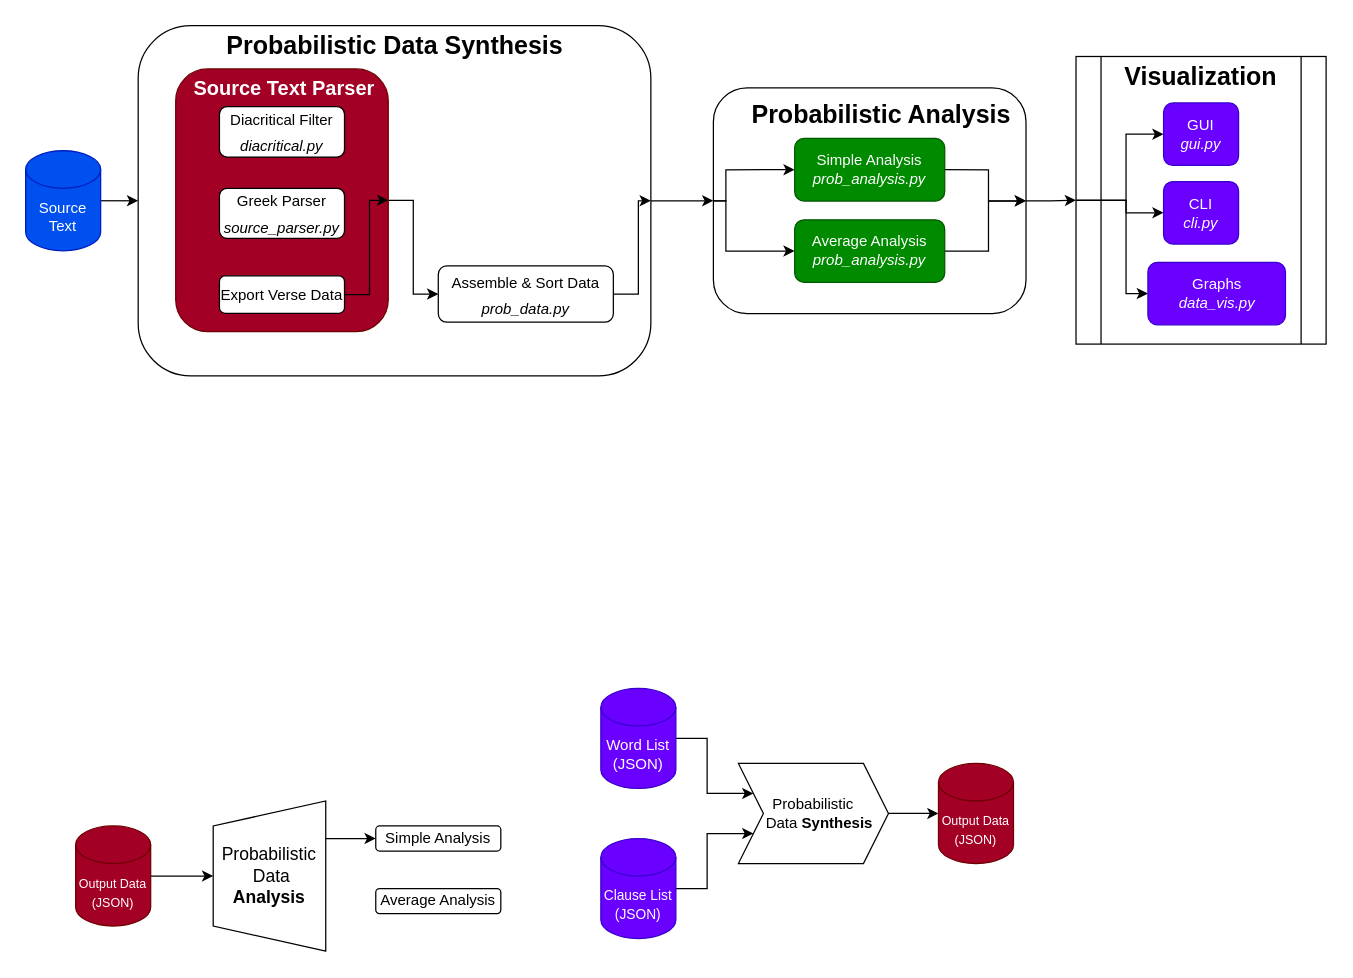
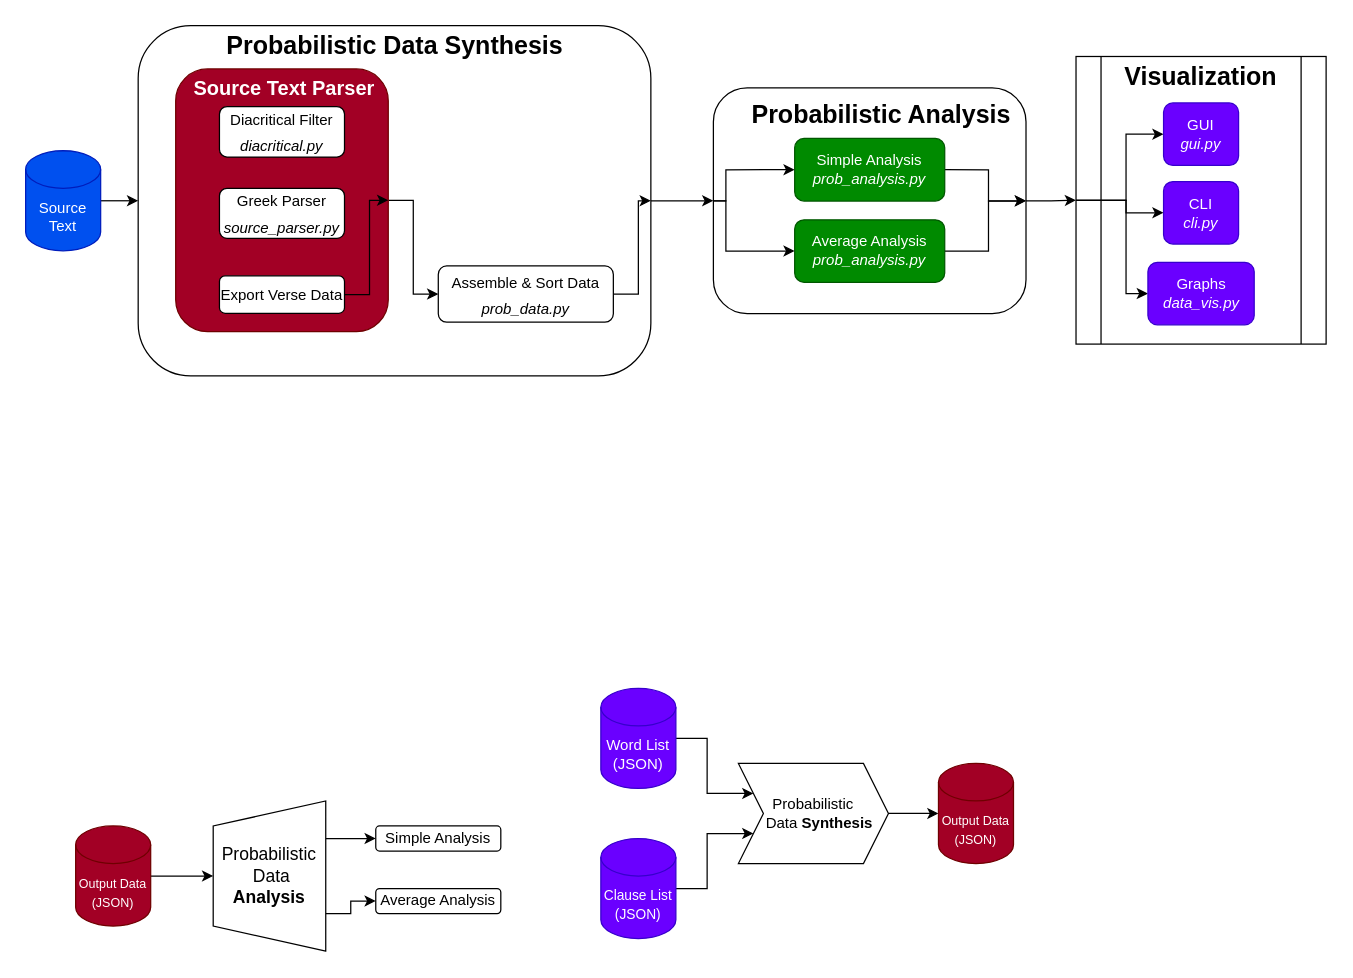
node "Graphs data_vis.py": size 138x63 -> 106x63
edge "Probabilistic Data Analysis" -> "Average Analysis": added
